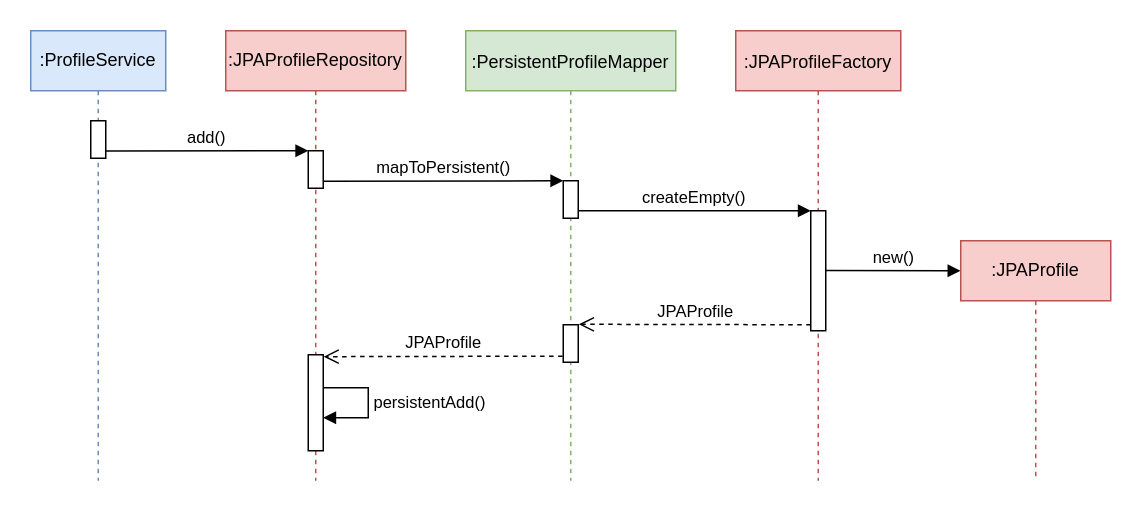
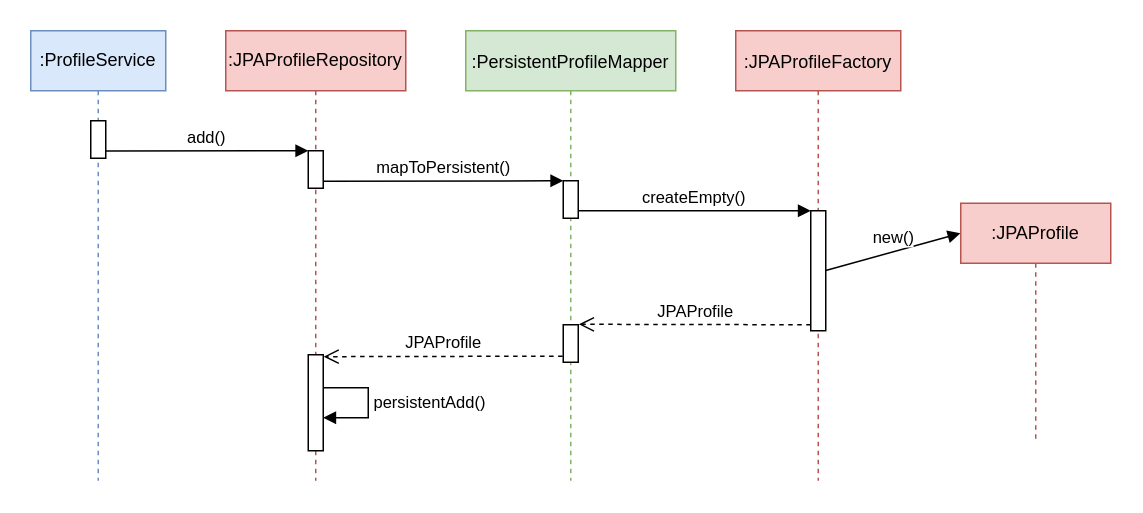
node ":JPAProfile": moved (1036, 361) -> (1036, 323)
